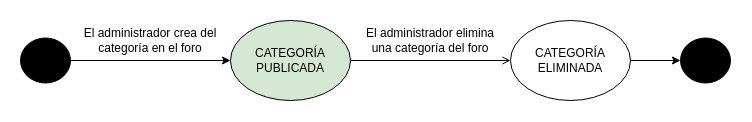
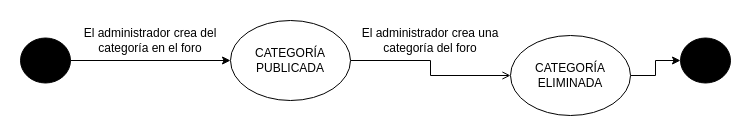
node "El administrador elimina una categoría del foro": label "El administrador elimina una categoría del foro" -> "El administrador crea una categoría del foro"
node "CATEGORÍA PUBLICADA": fillcolor #d5e8d4 -> #ffffff
node "CATEGORÍA ELIMINADA": moved (571, 61) -> (571, 76)
